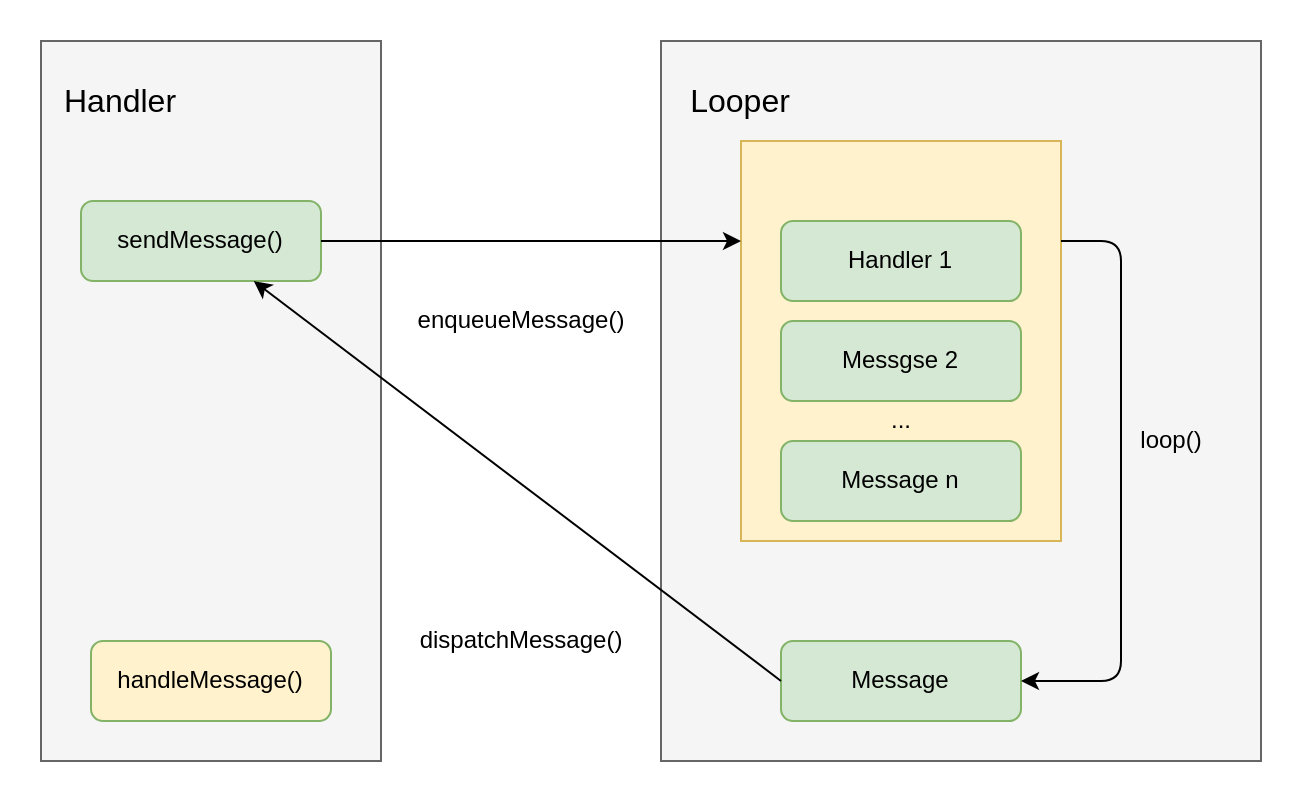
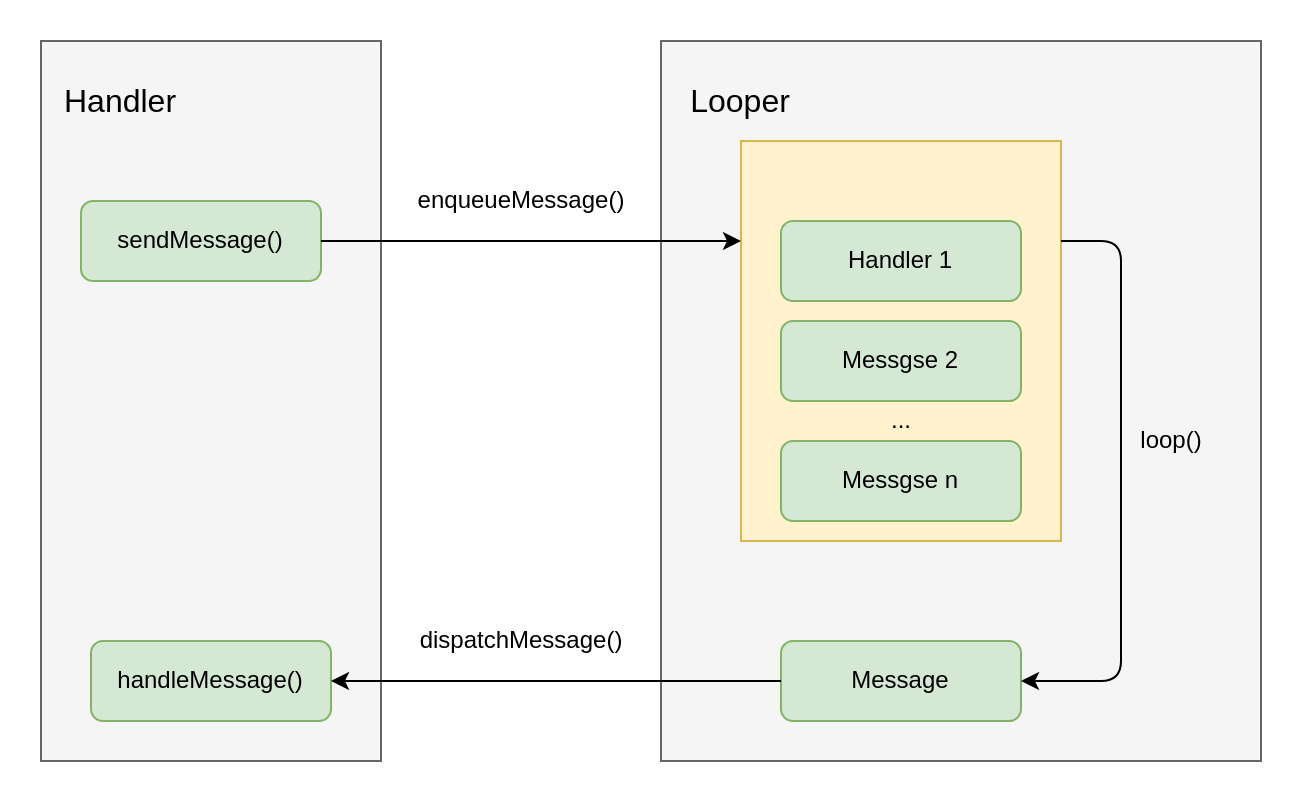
node "enqueueMessage()": moved (521, 321) -> (521, 201)
node "Message n": label "Message n" -> "Messgse n"
edge "Message" -> "sendMessage()": now "Message" -> "handleMessage()"
node "handleMessage()": fillcolor #fff2cc -> #d5e8d4
